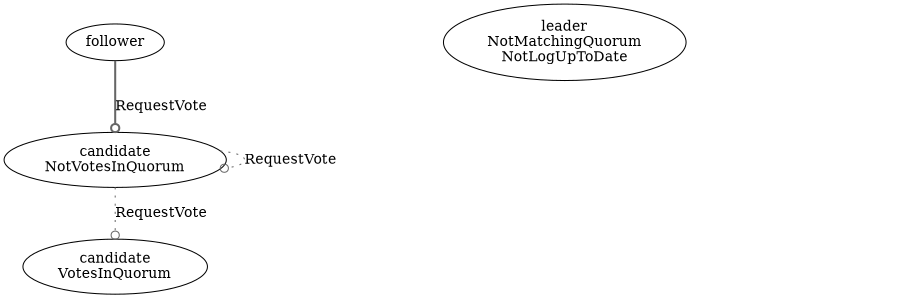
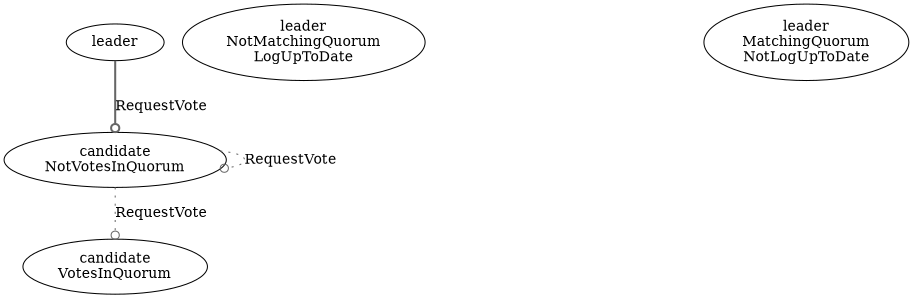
node "follower": label "follower" -> "leader"
node "leader NotMatchingQuorum LogUpToDate": added
node "leader NotMatchingQuorum NotLogUpToDate": removed
node "leader MatchingQuorum NotLogUpToDate": added
